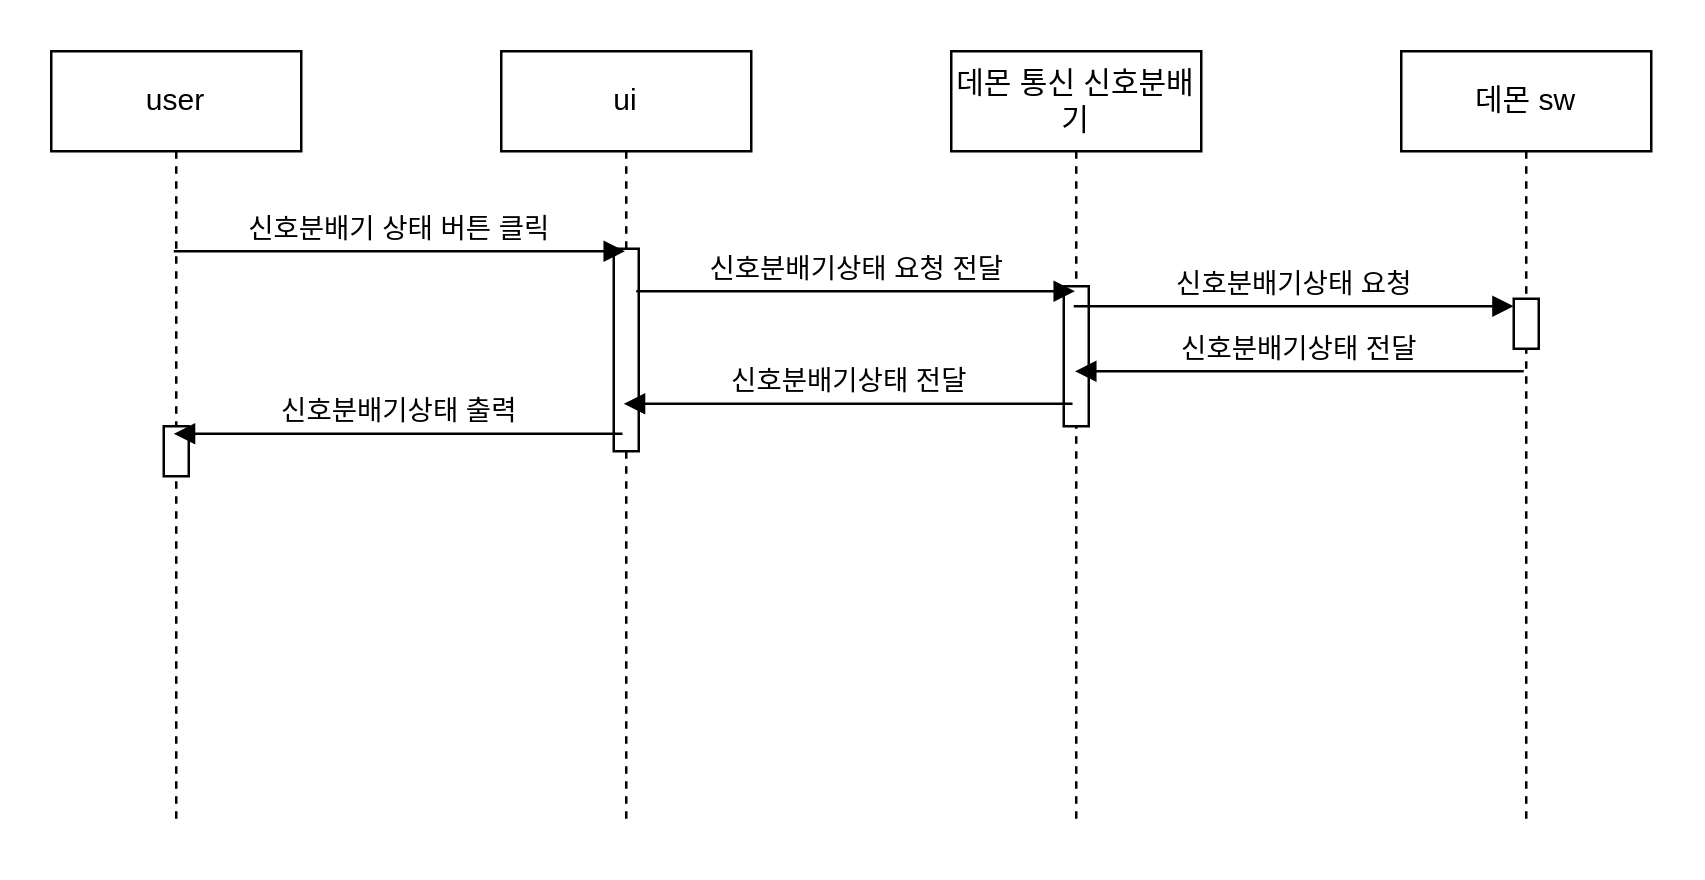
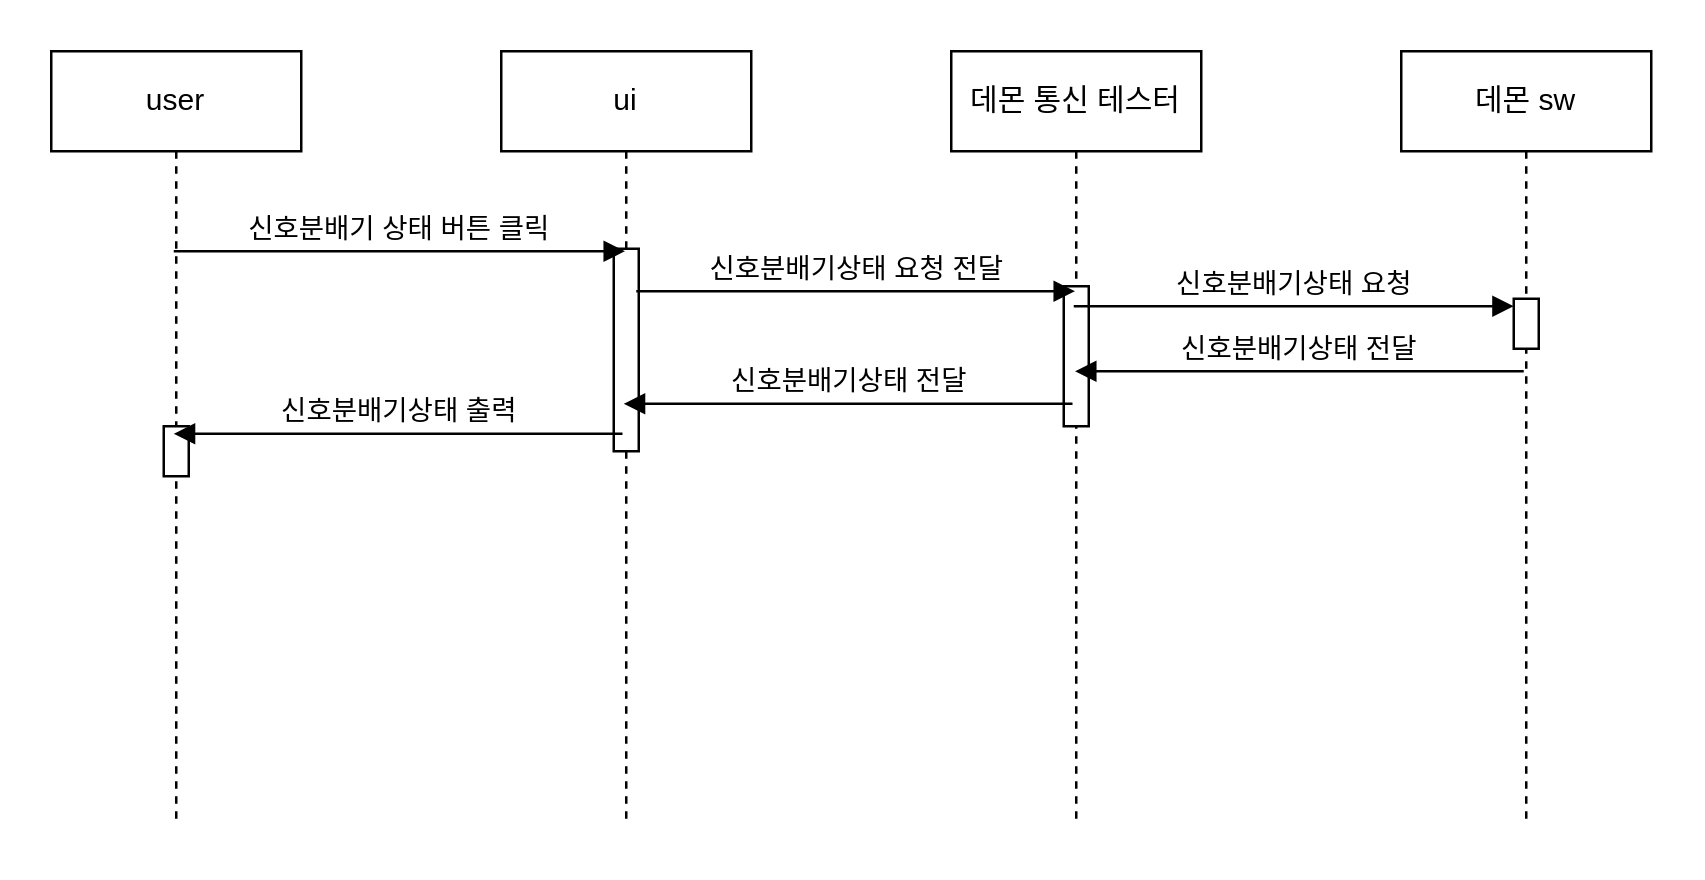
node "데몬 통신 신호분배기": label "데몬 통신 신호분배기" -> "데몬 통신 테스터"
